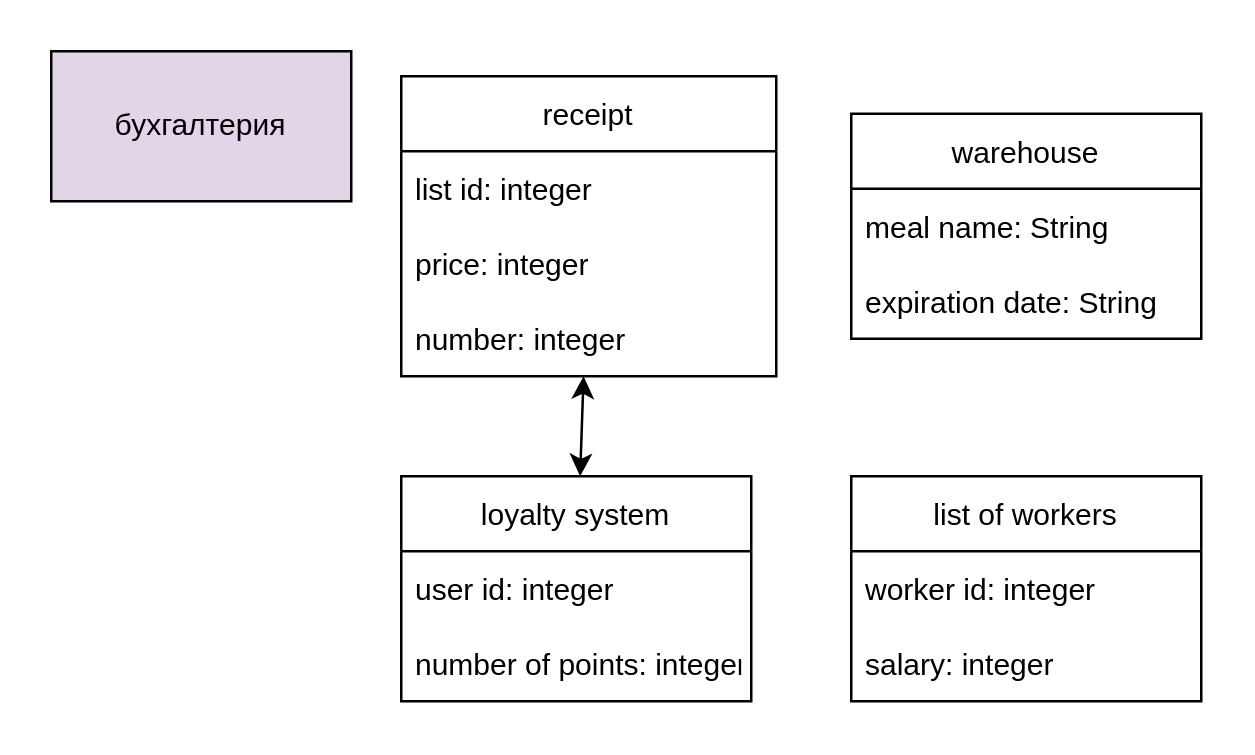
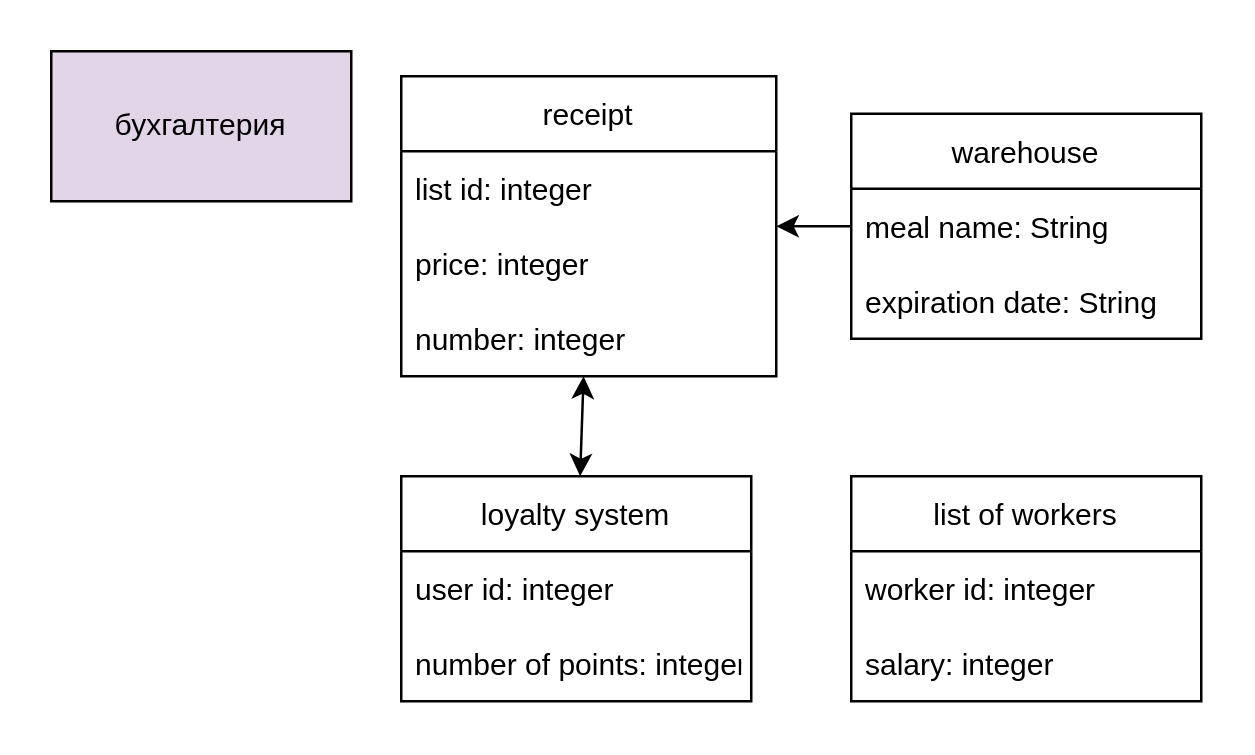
edge "warehouse" -> "receipt": added
